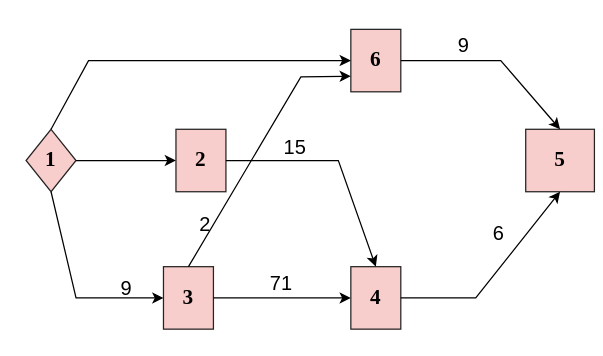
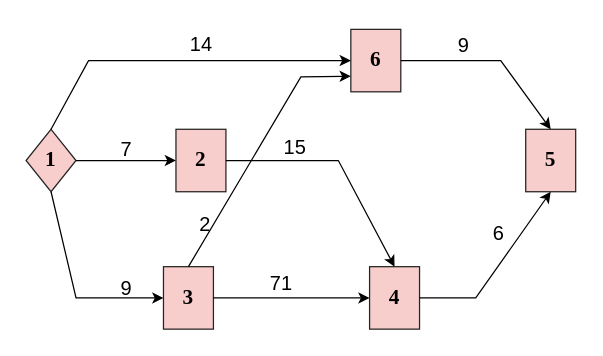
node "14": added
node "7": added
node "5": size 69x63 -> 50x63
node "4": moved (376, 298) -> (394, 298)
